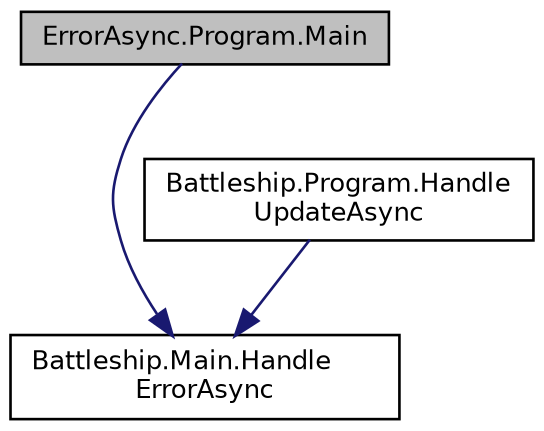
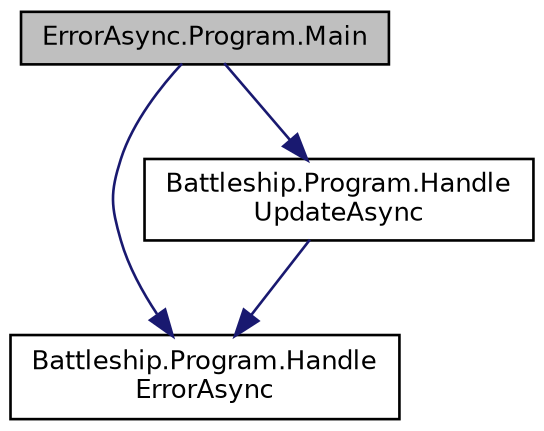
edge "ErrorAsync.Program.Main" -> "Battleship.Program.Handle UpdateAsync": added
node "Battleship.Main.Handle ErrorAsync": label "Battleship.Main.Handle ErrorAsync" -> "Battleship.Program.Handle ErrorAsync"
